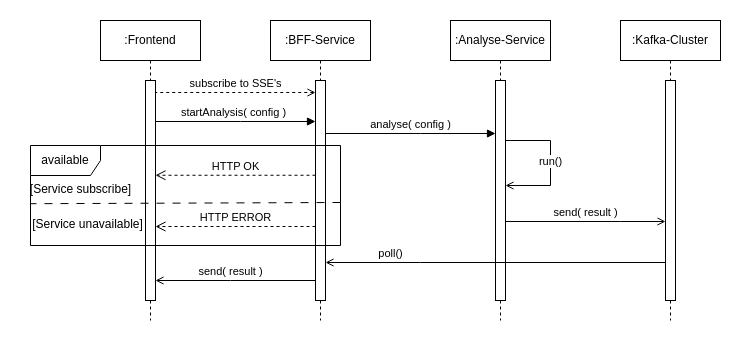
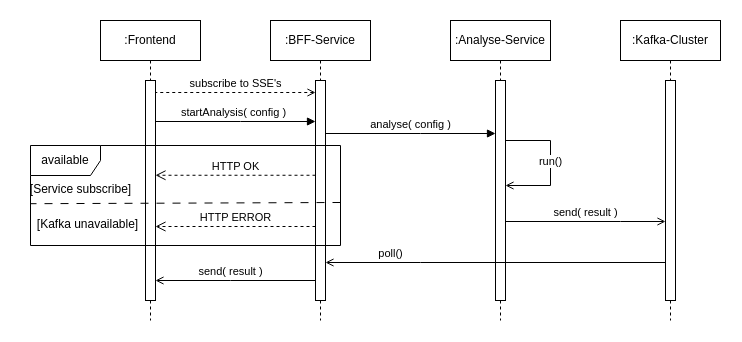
node "[Service unavailable]": label "[Service unavailable]" -> "[Kafka unavailable]"
